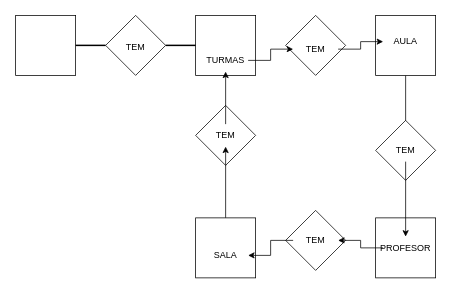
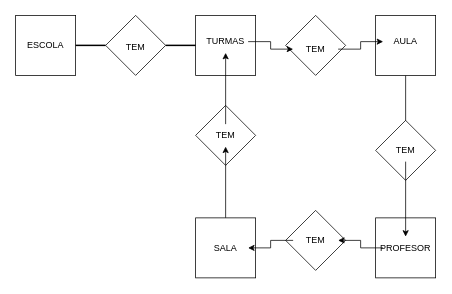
node "ESCOLA": added
node "TURMAS": moved (225, 60) -> (225, 42)
node "SALA": moved (225, 255) -> (225, 248)
